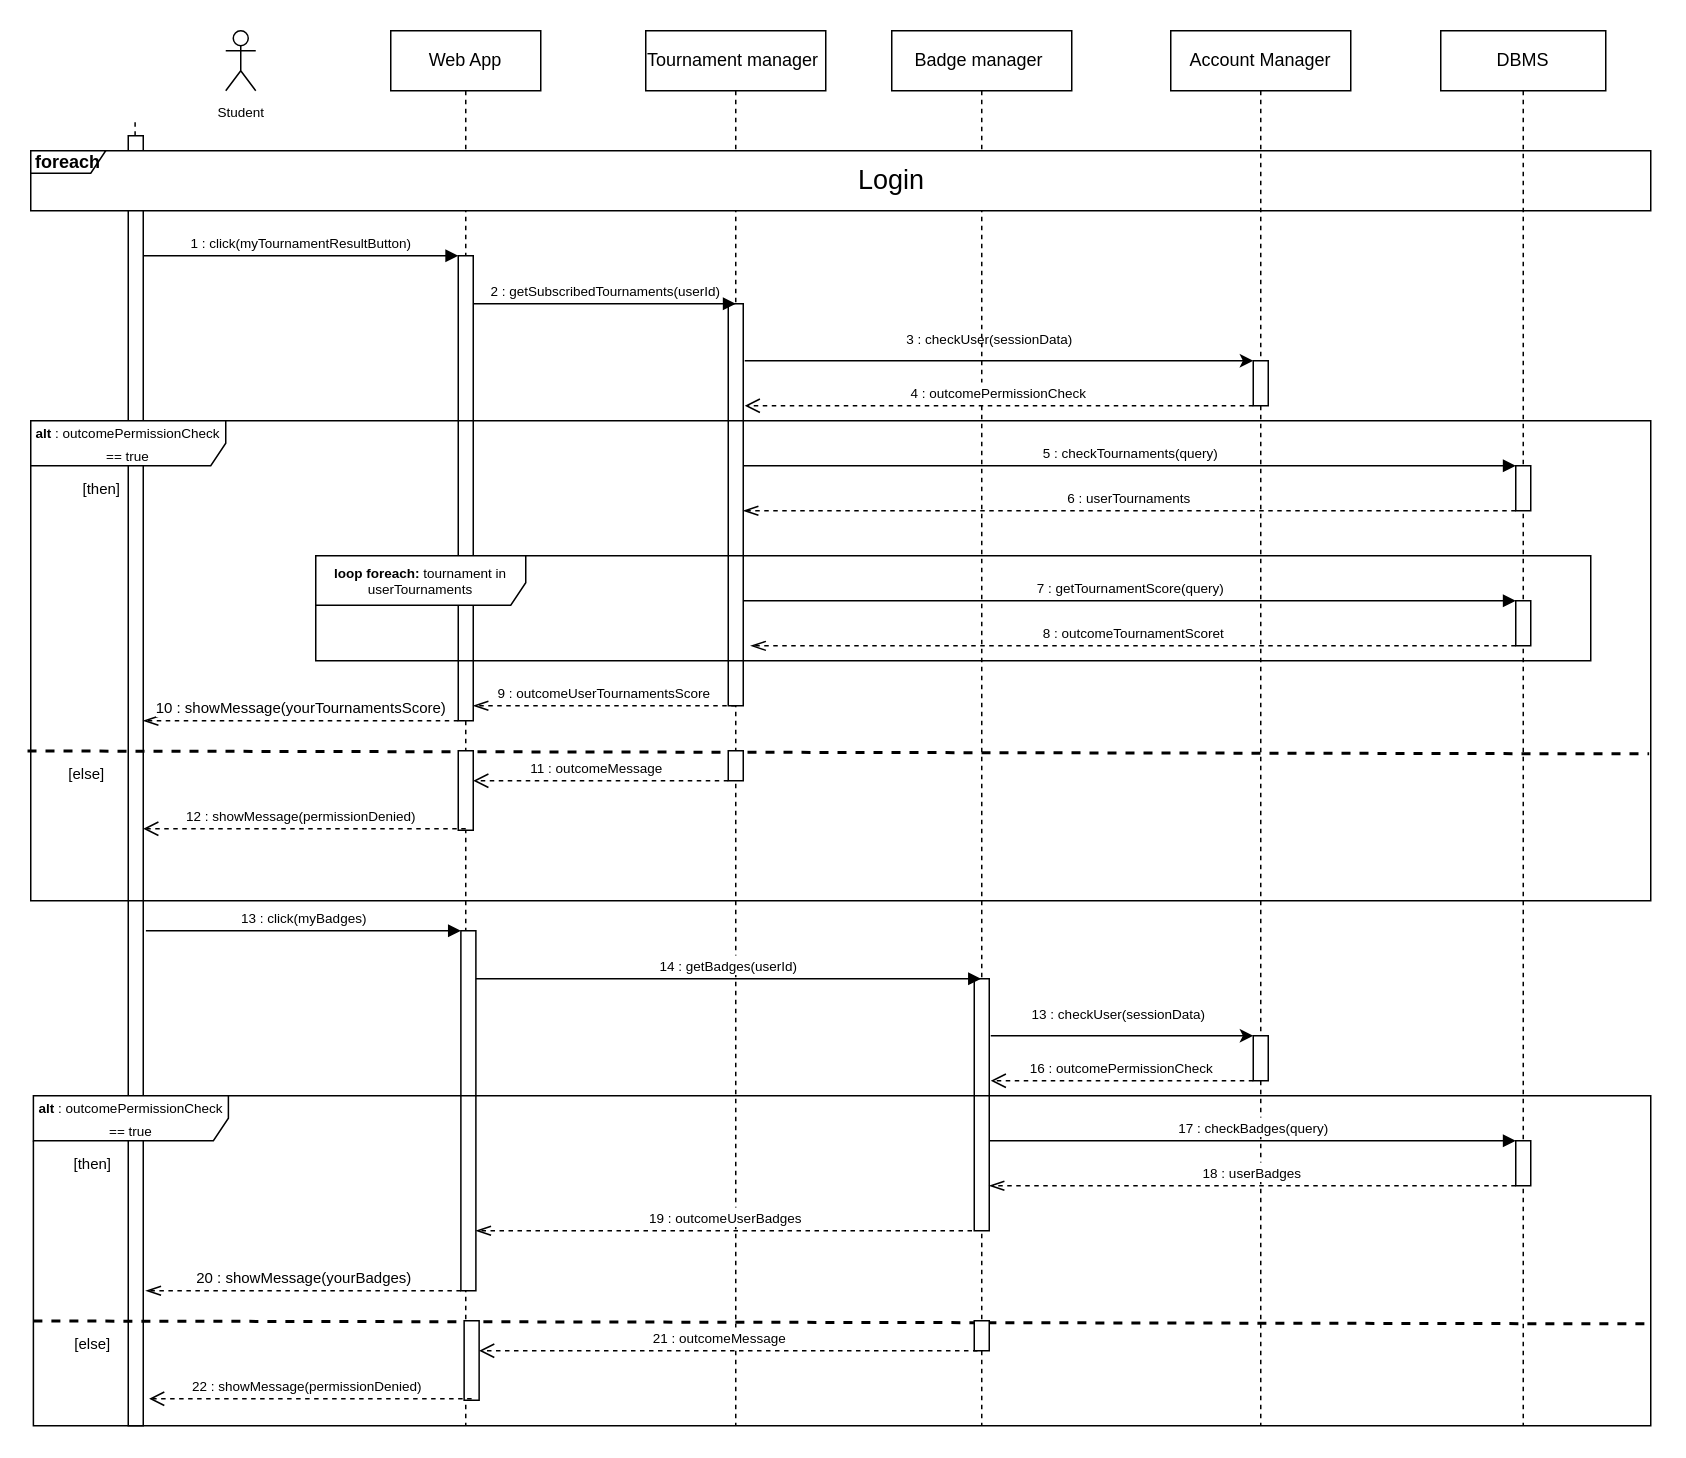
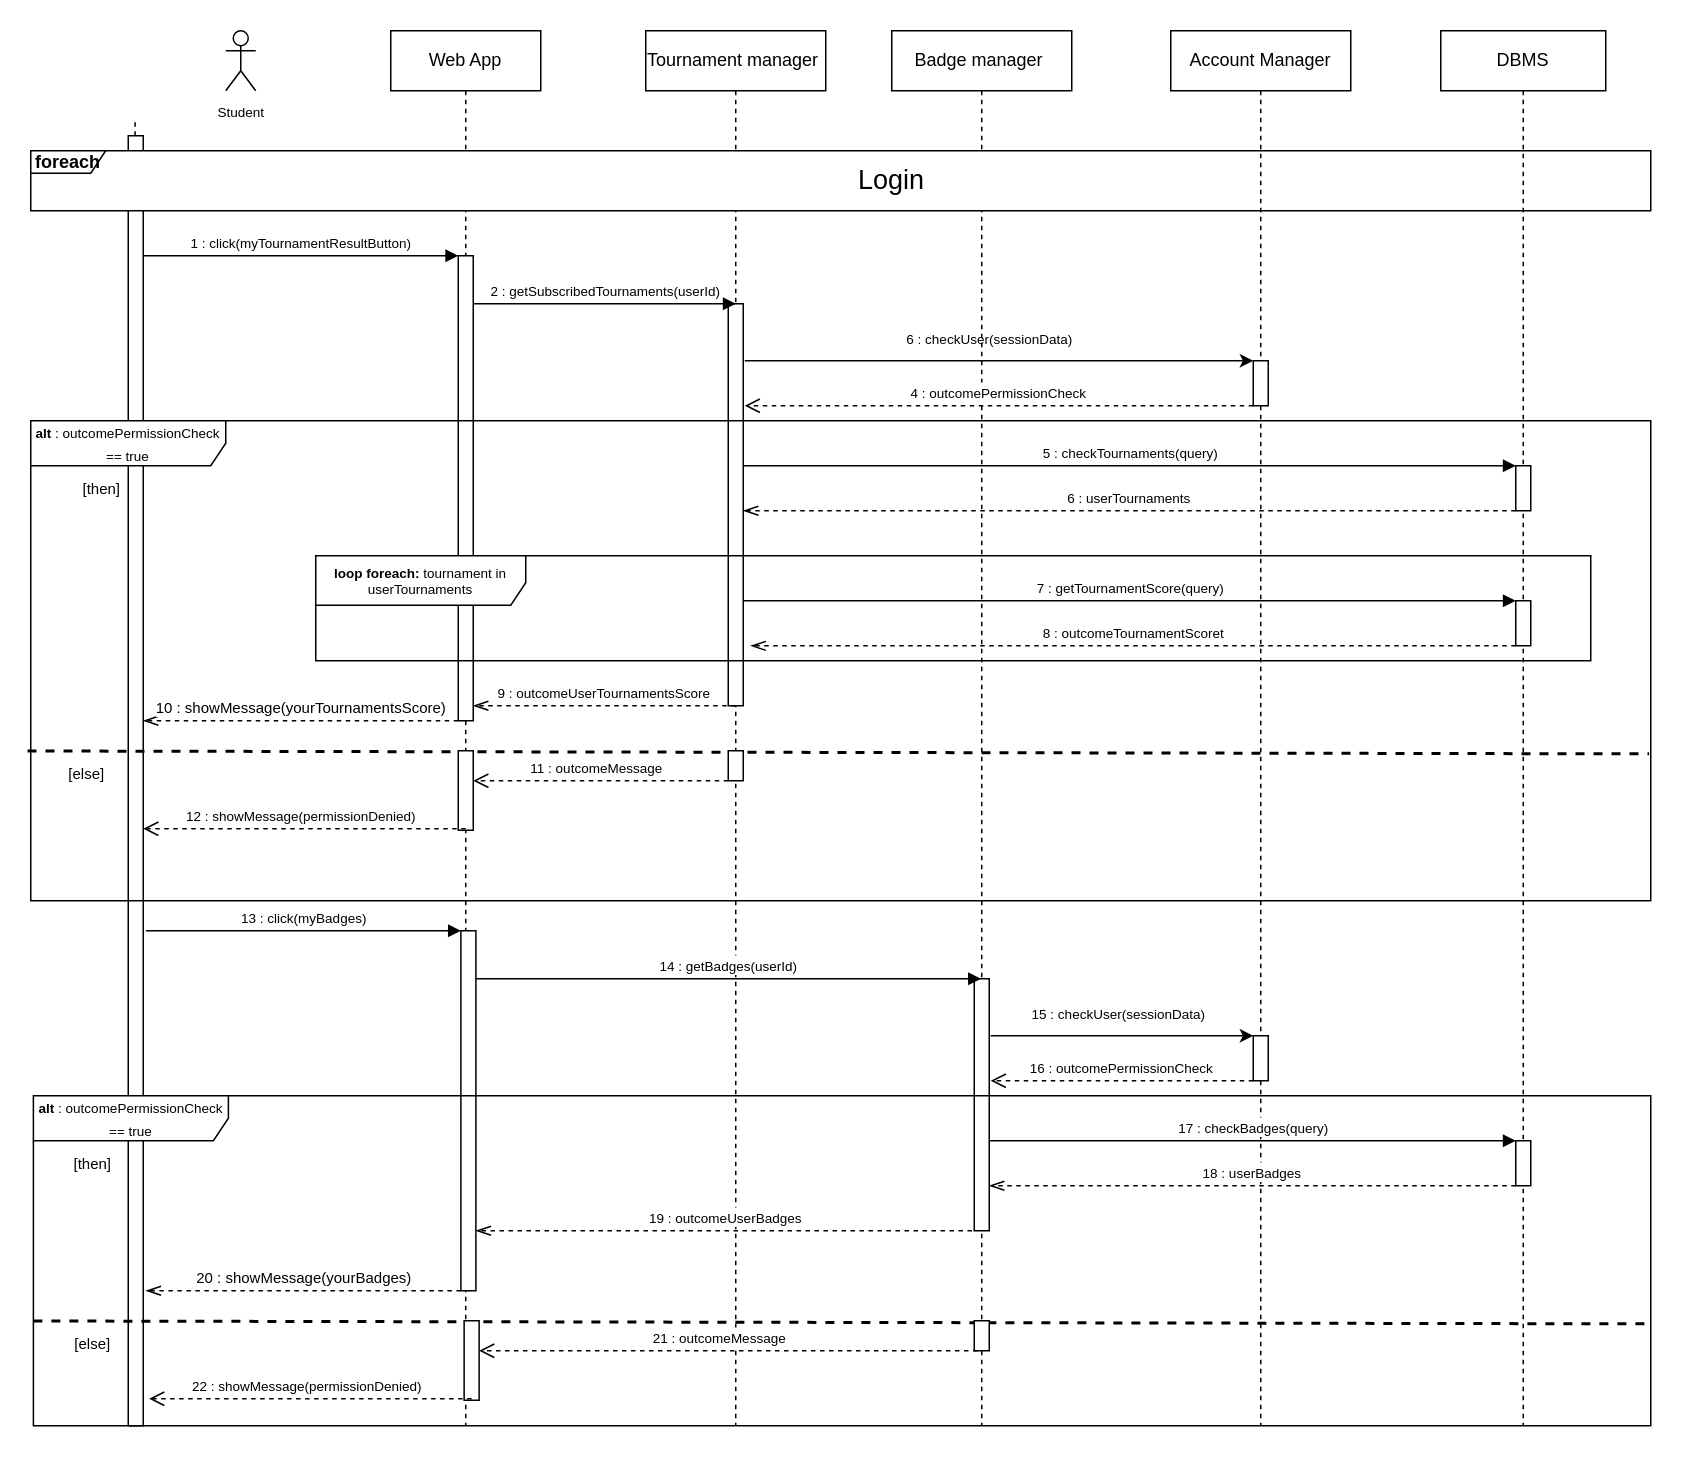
node "3 : checkUser(sessionData)": label "3 : checkUser(sessionData)" -> "6 : checkUser(sessionData)"
node "13 : checkUser(sessionData)": label "13 : checkUser(sessionData)" -> "15 : checkUser(sessionData)"
